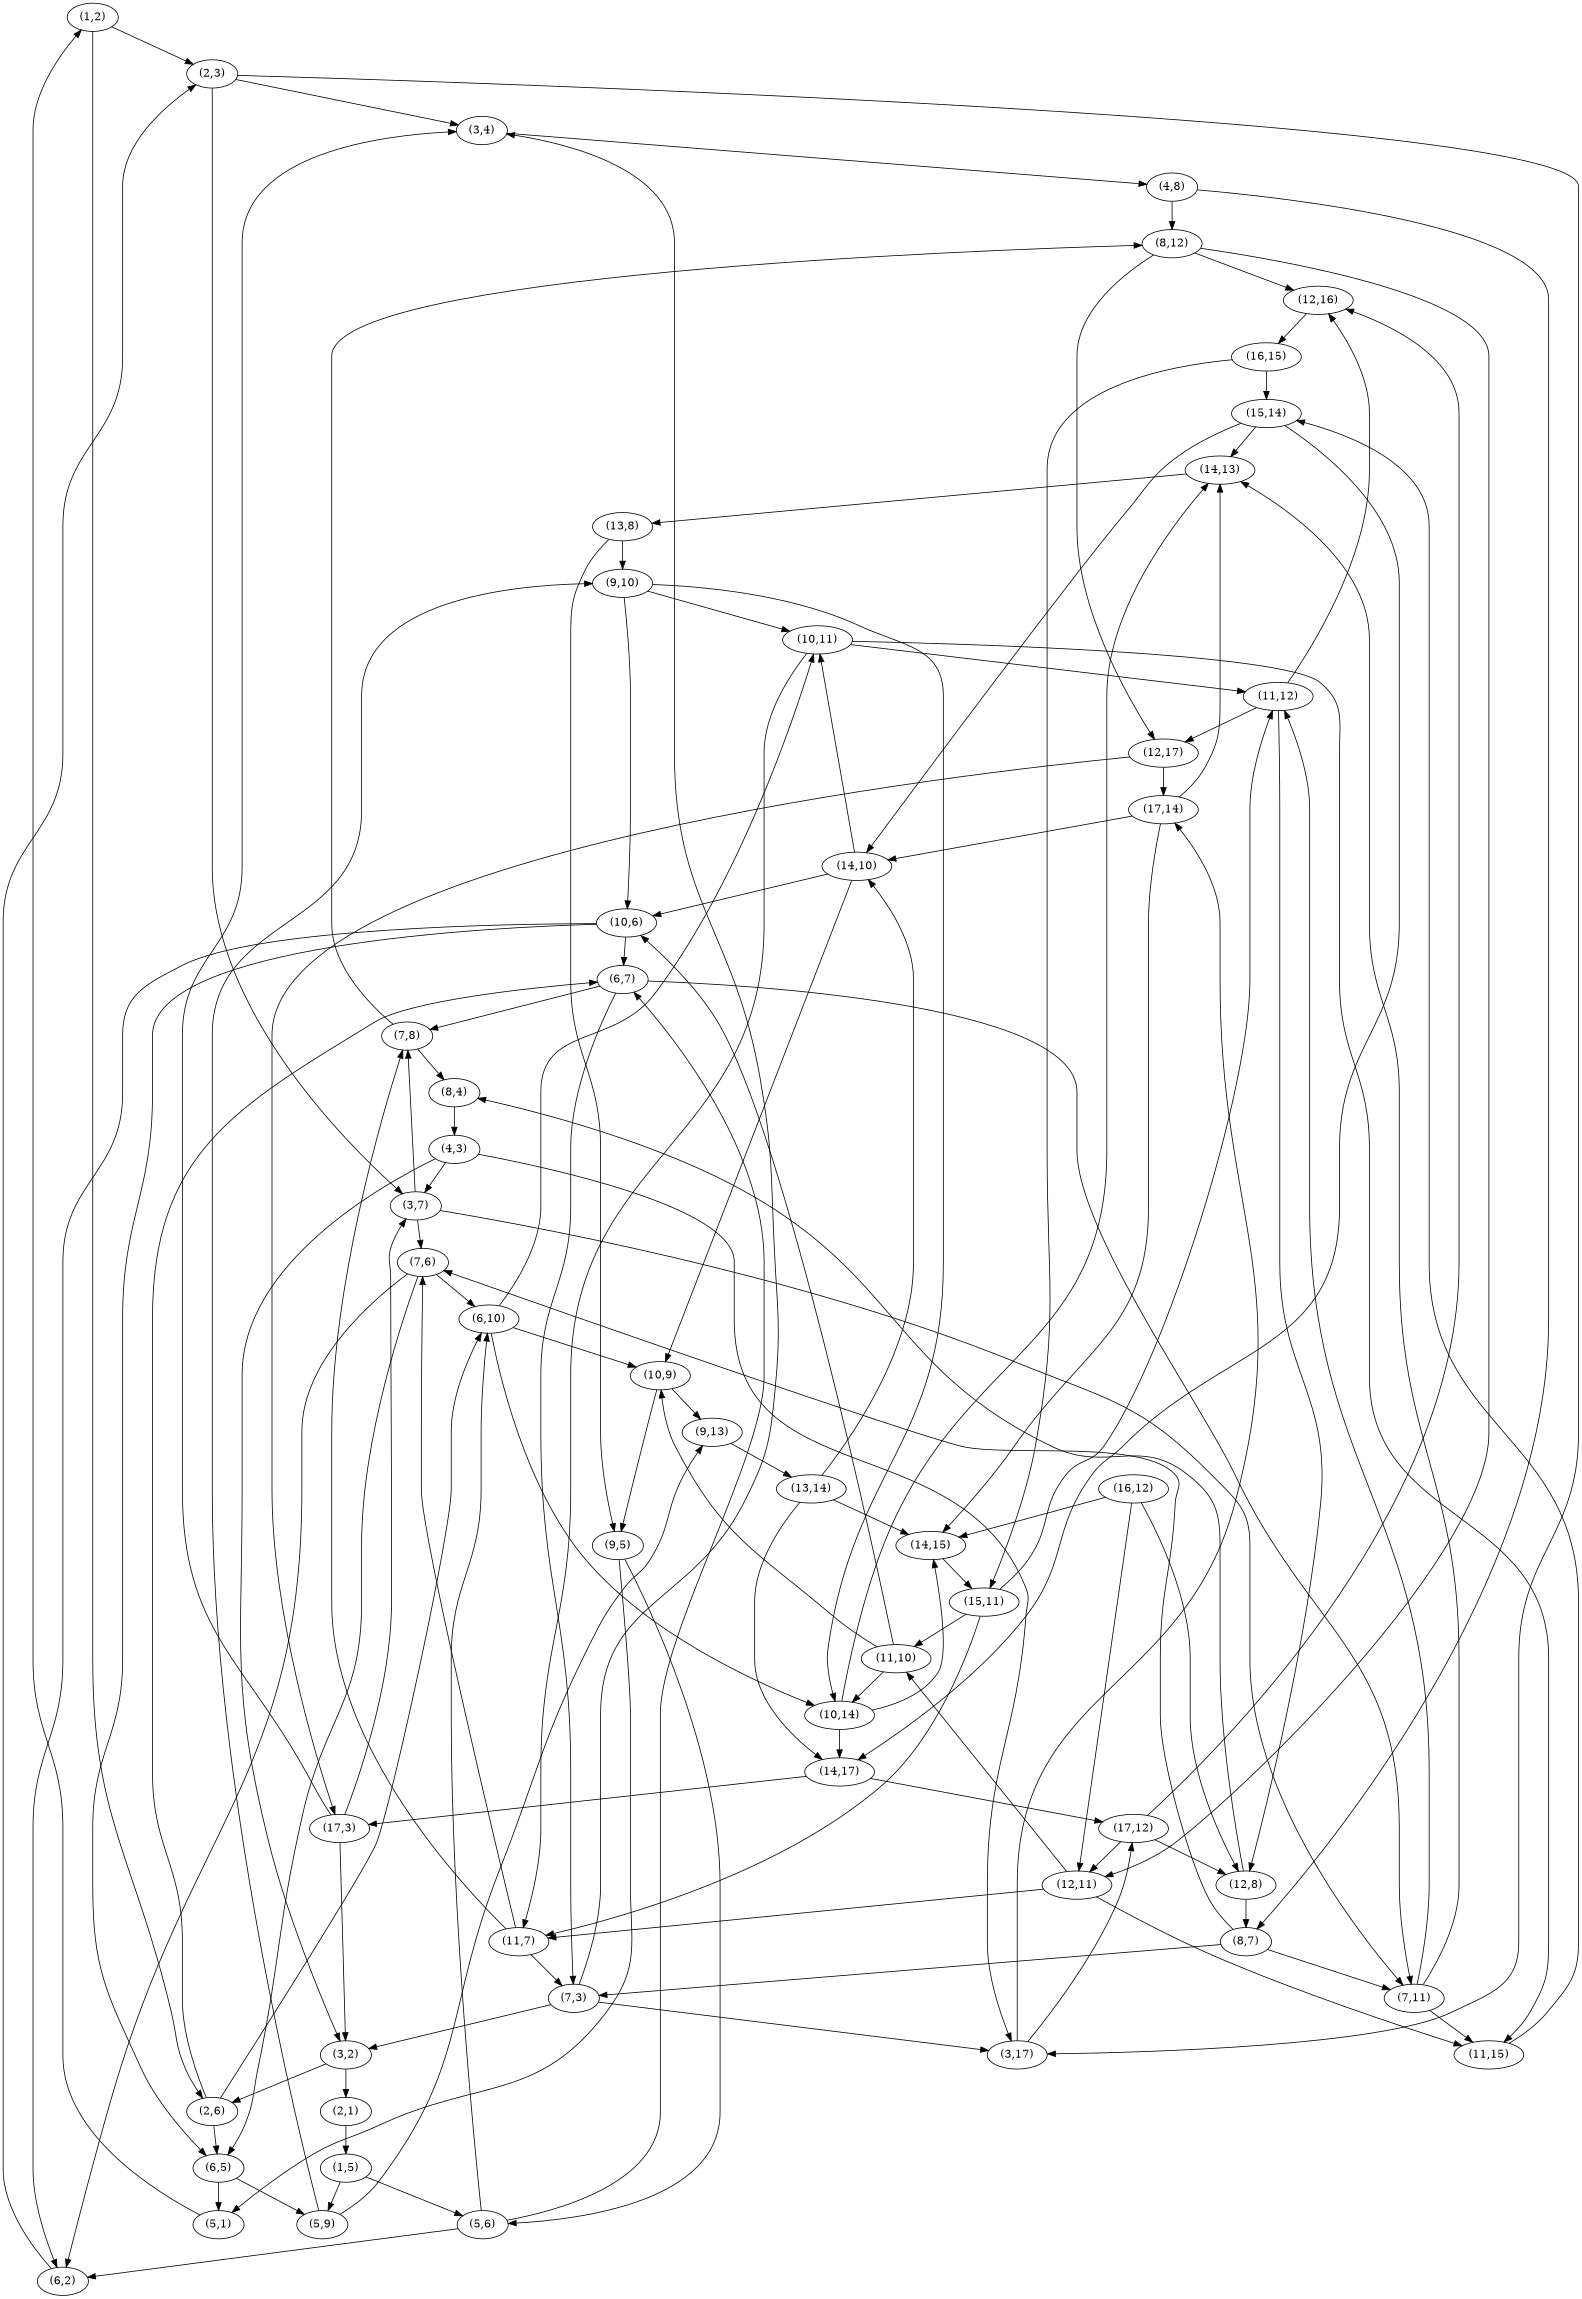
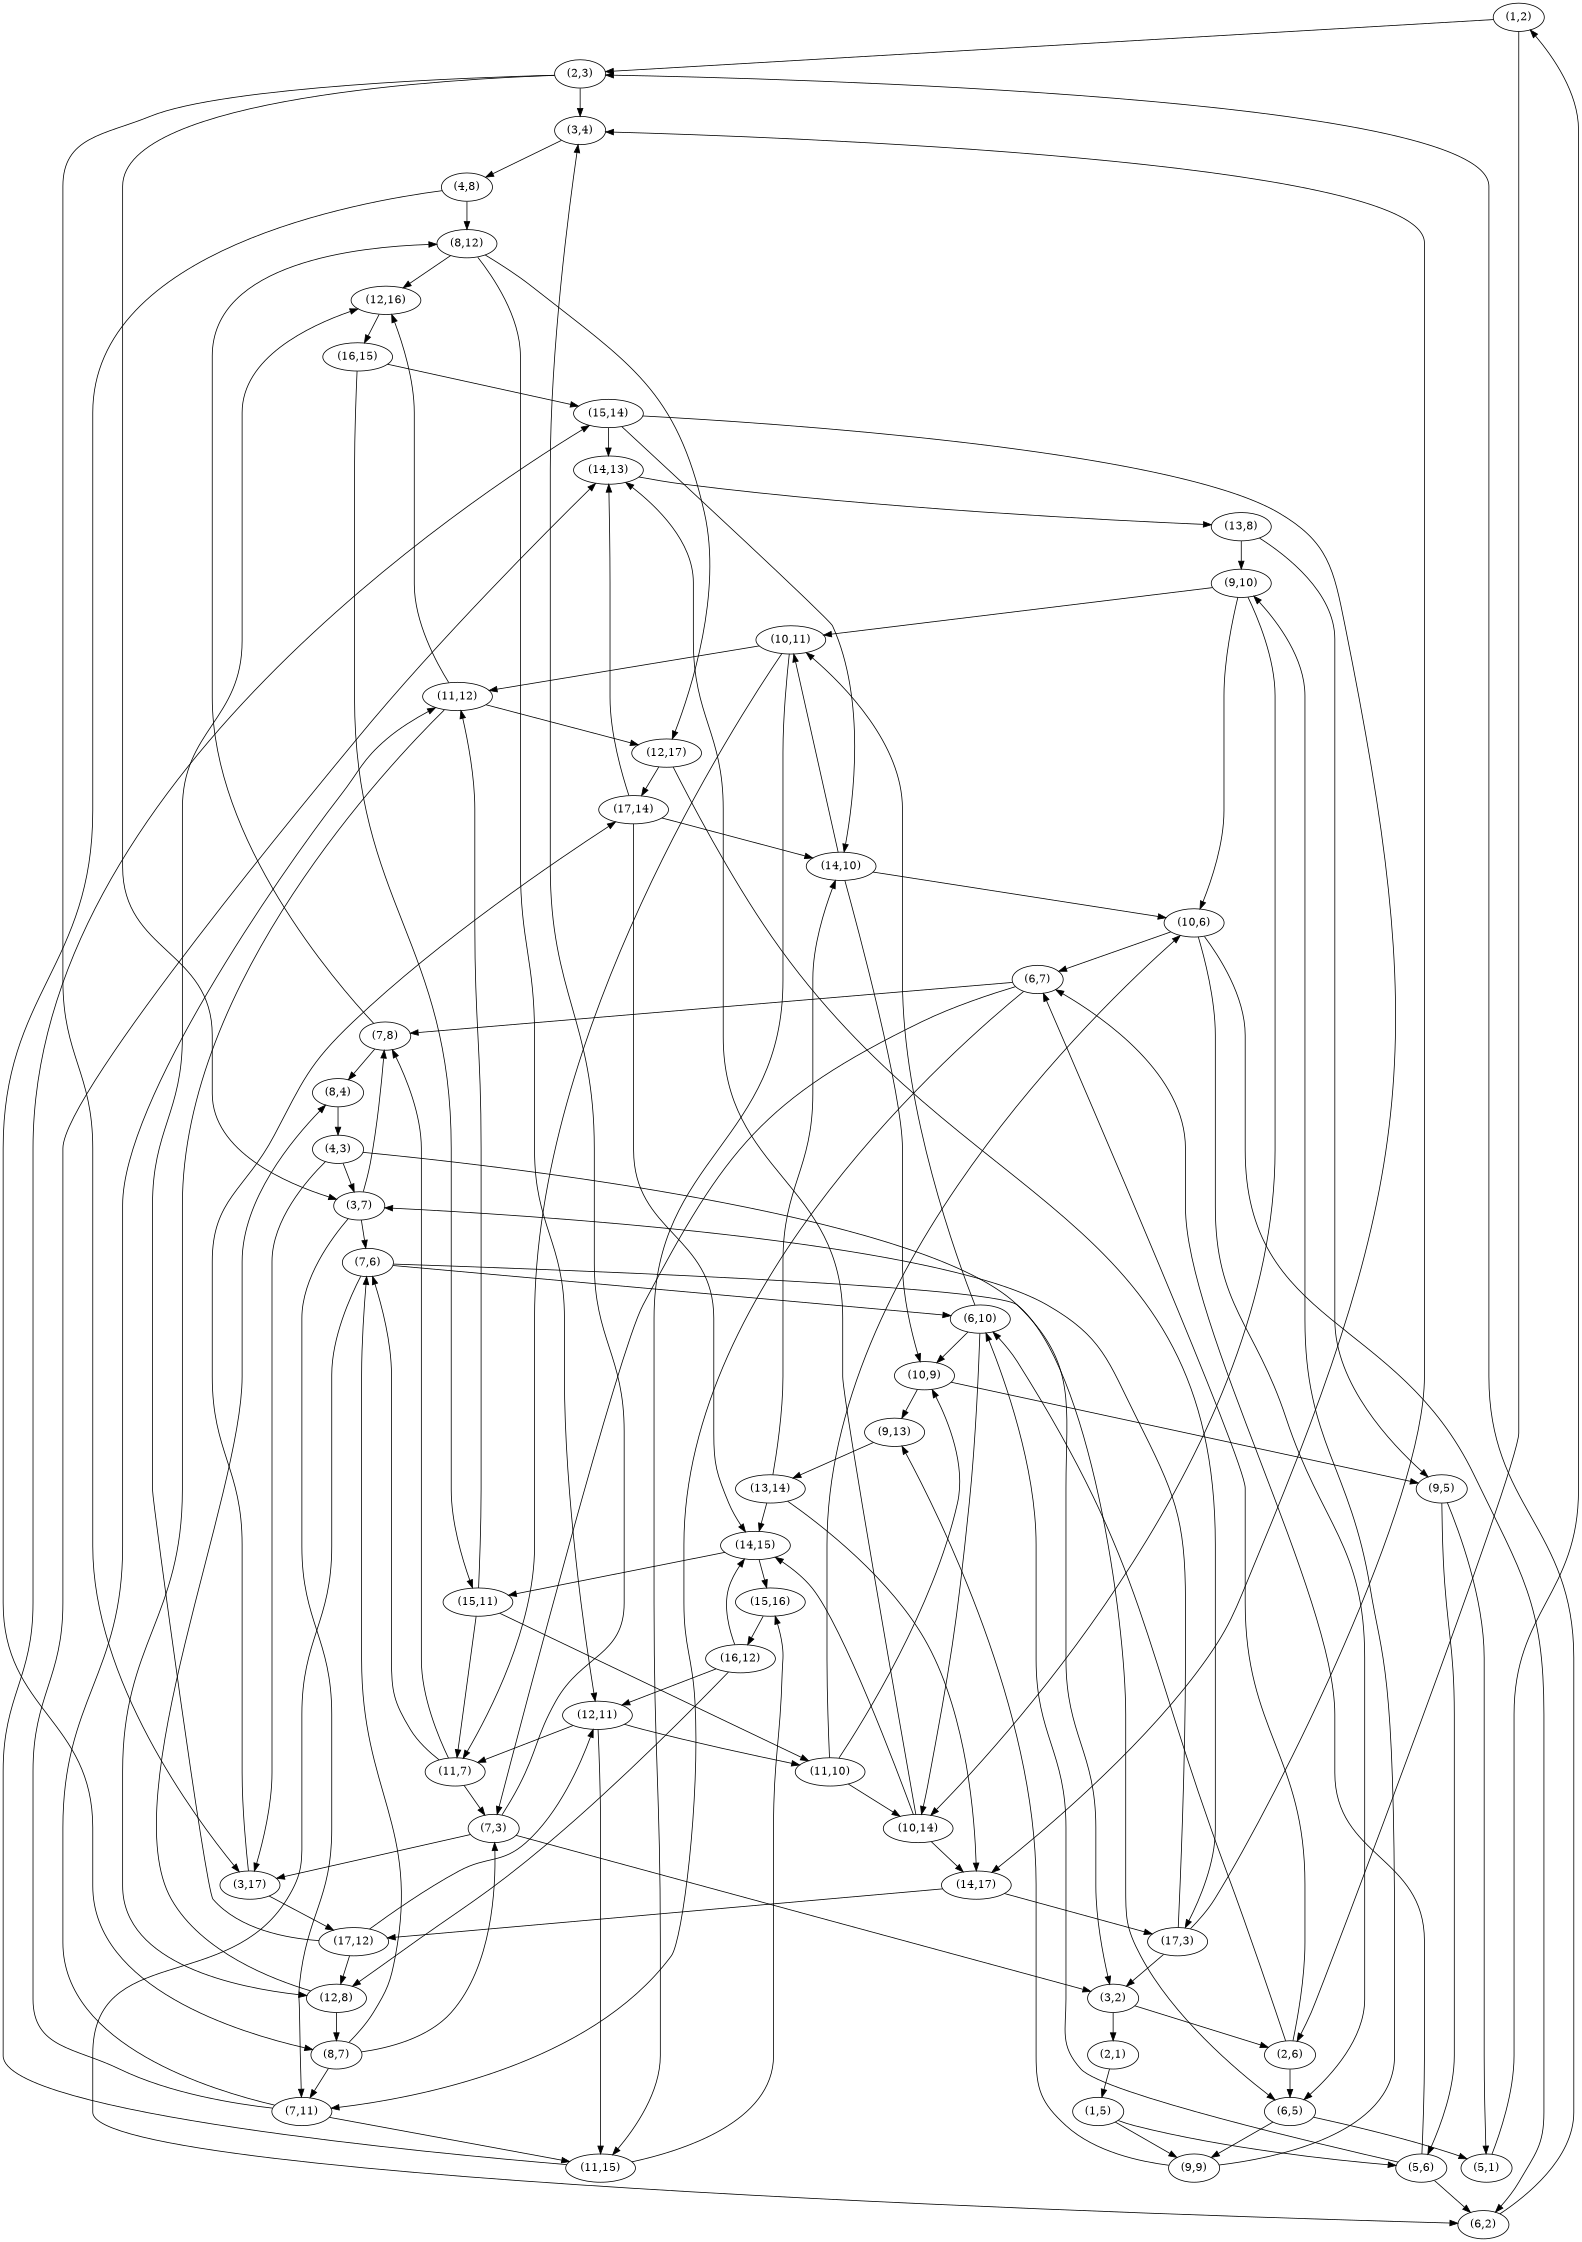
node "(15,16)": added
node "(5,9)": label "(5,9)" -> "(9,9)"
